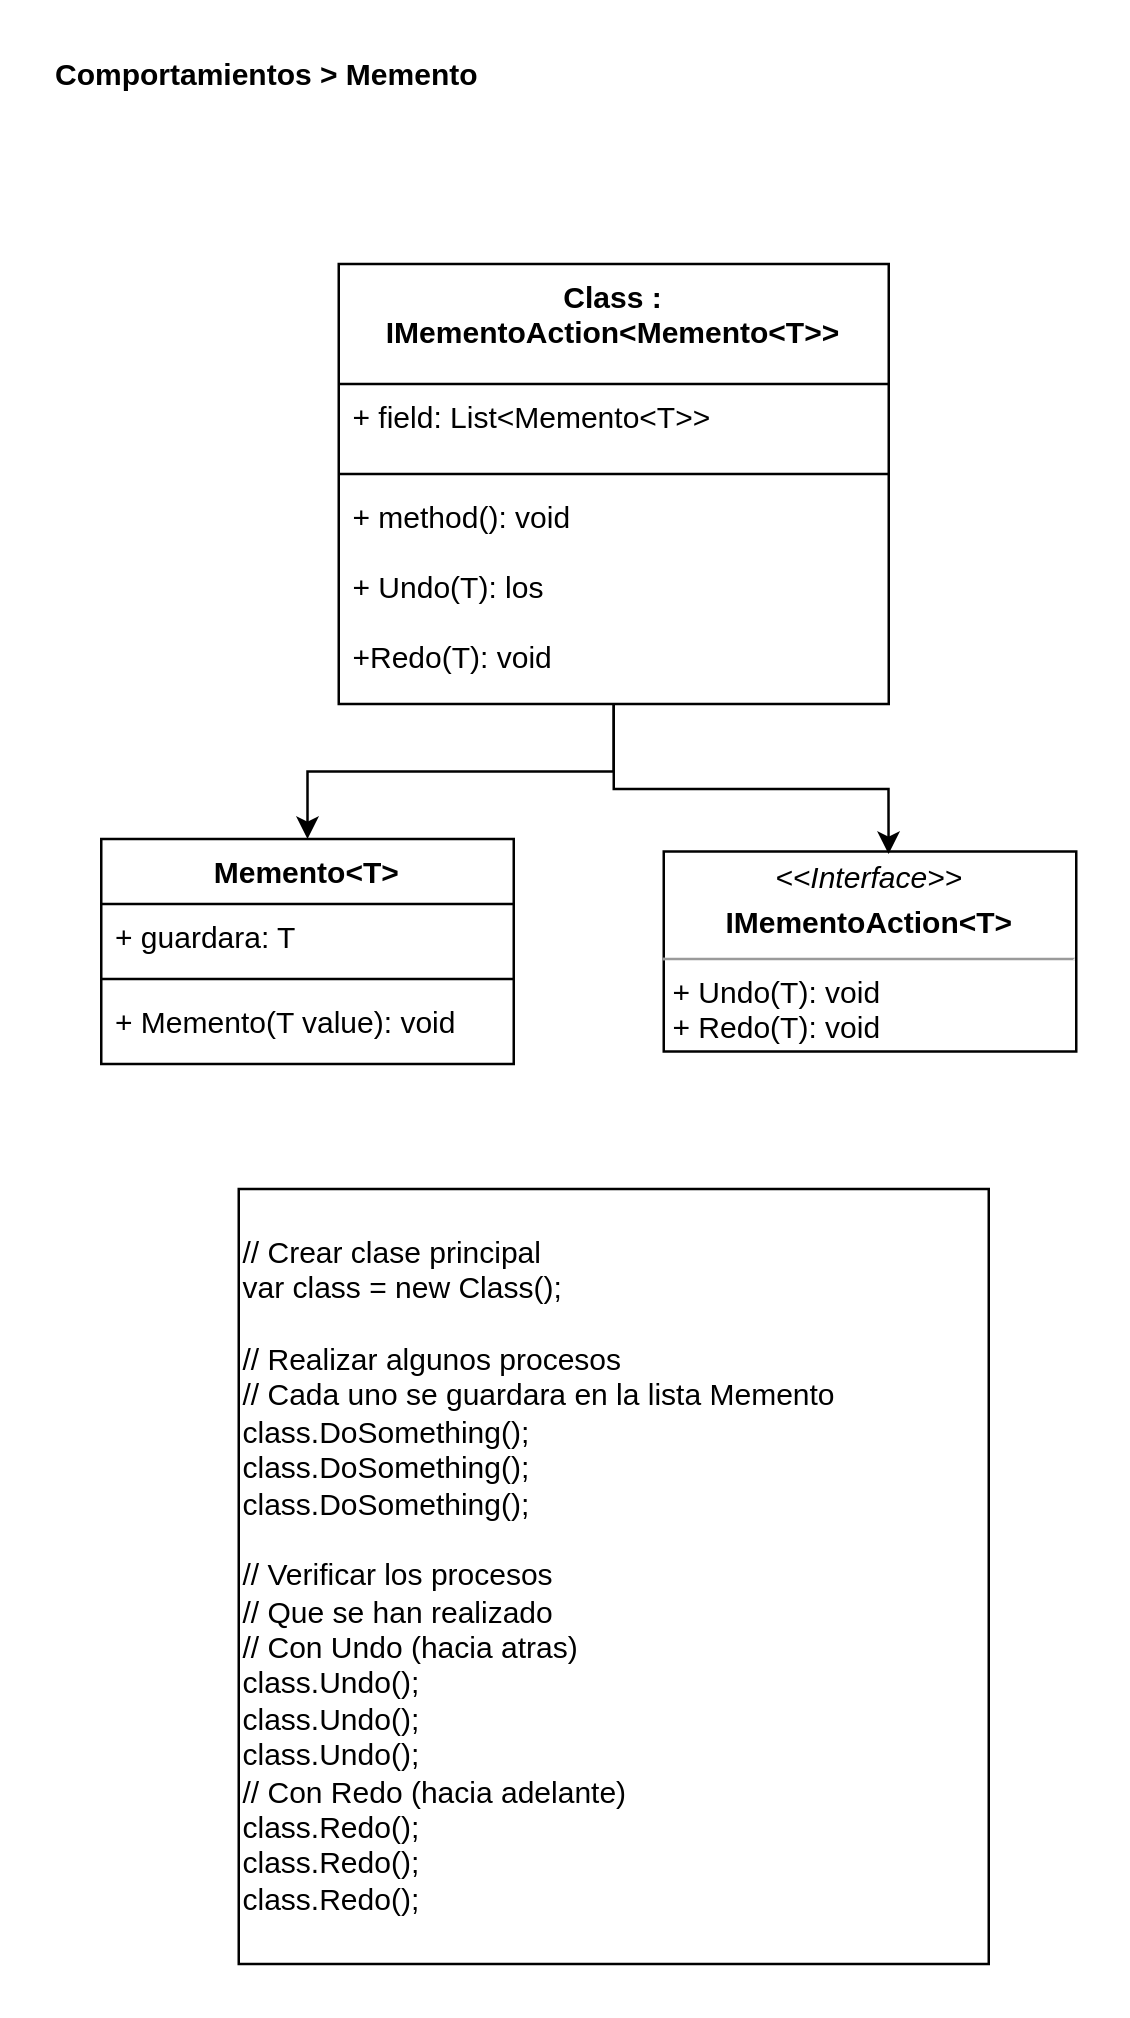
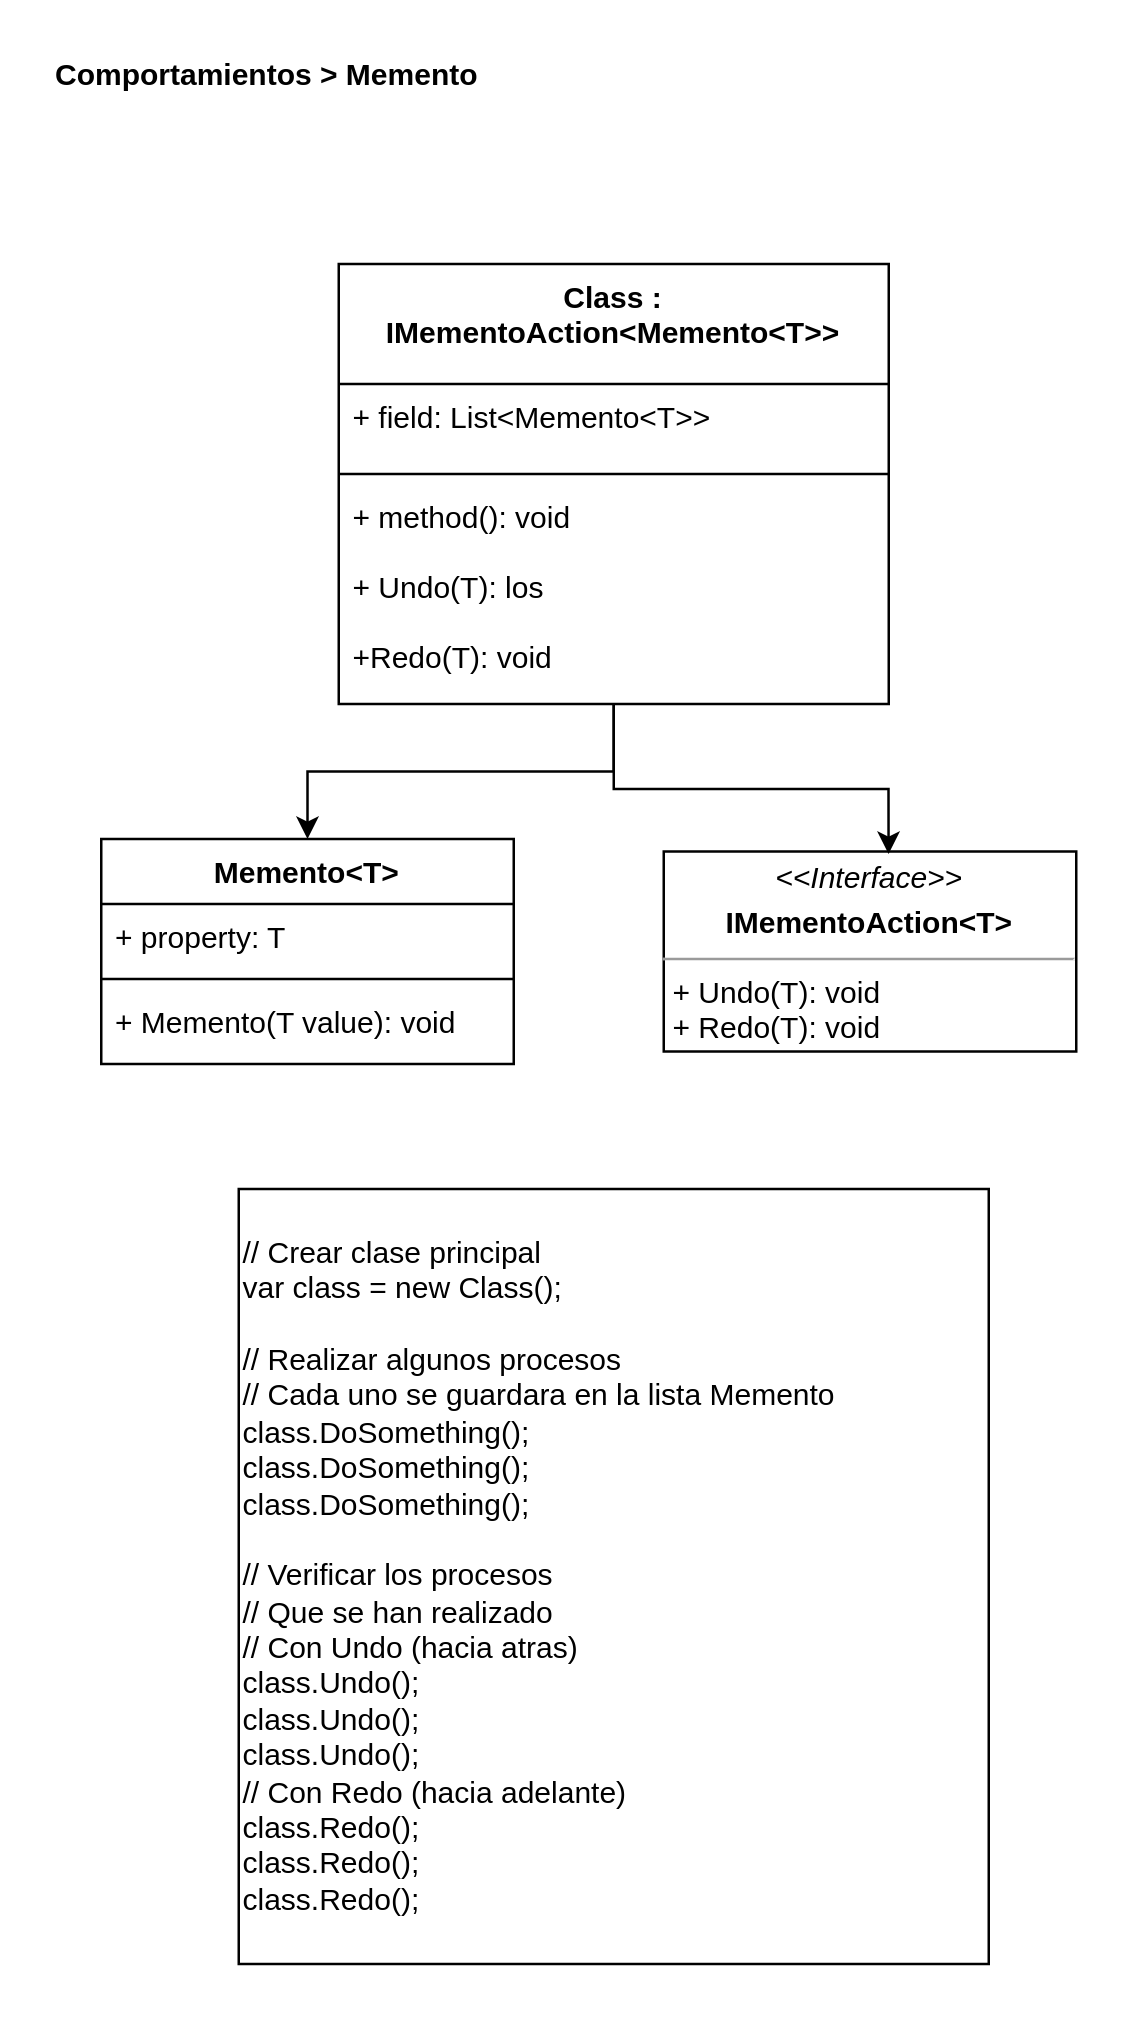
node "+ guardara: T": label "+ guardara: T" -> "+ property: T"
